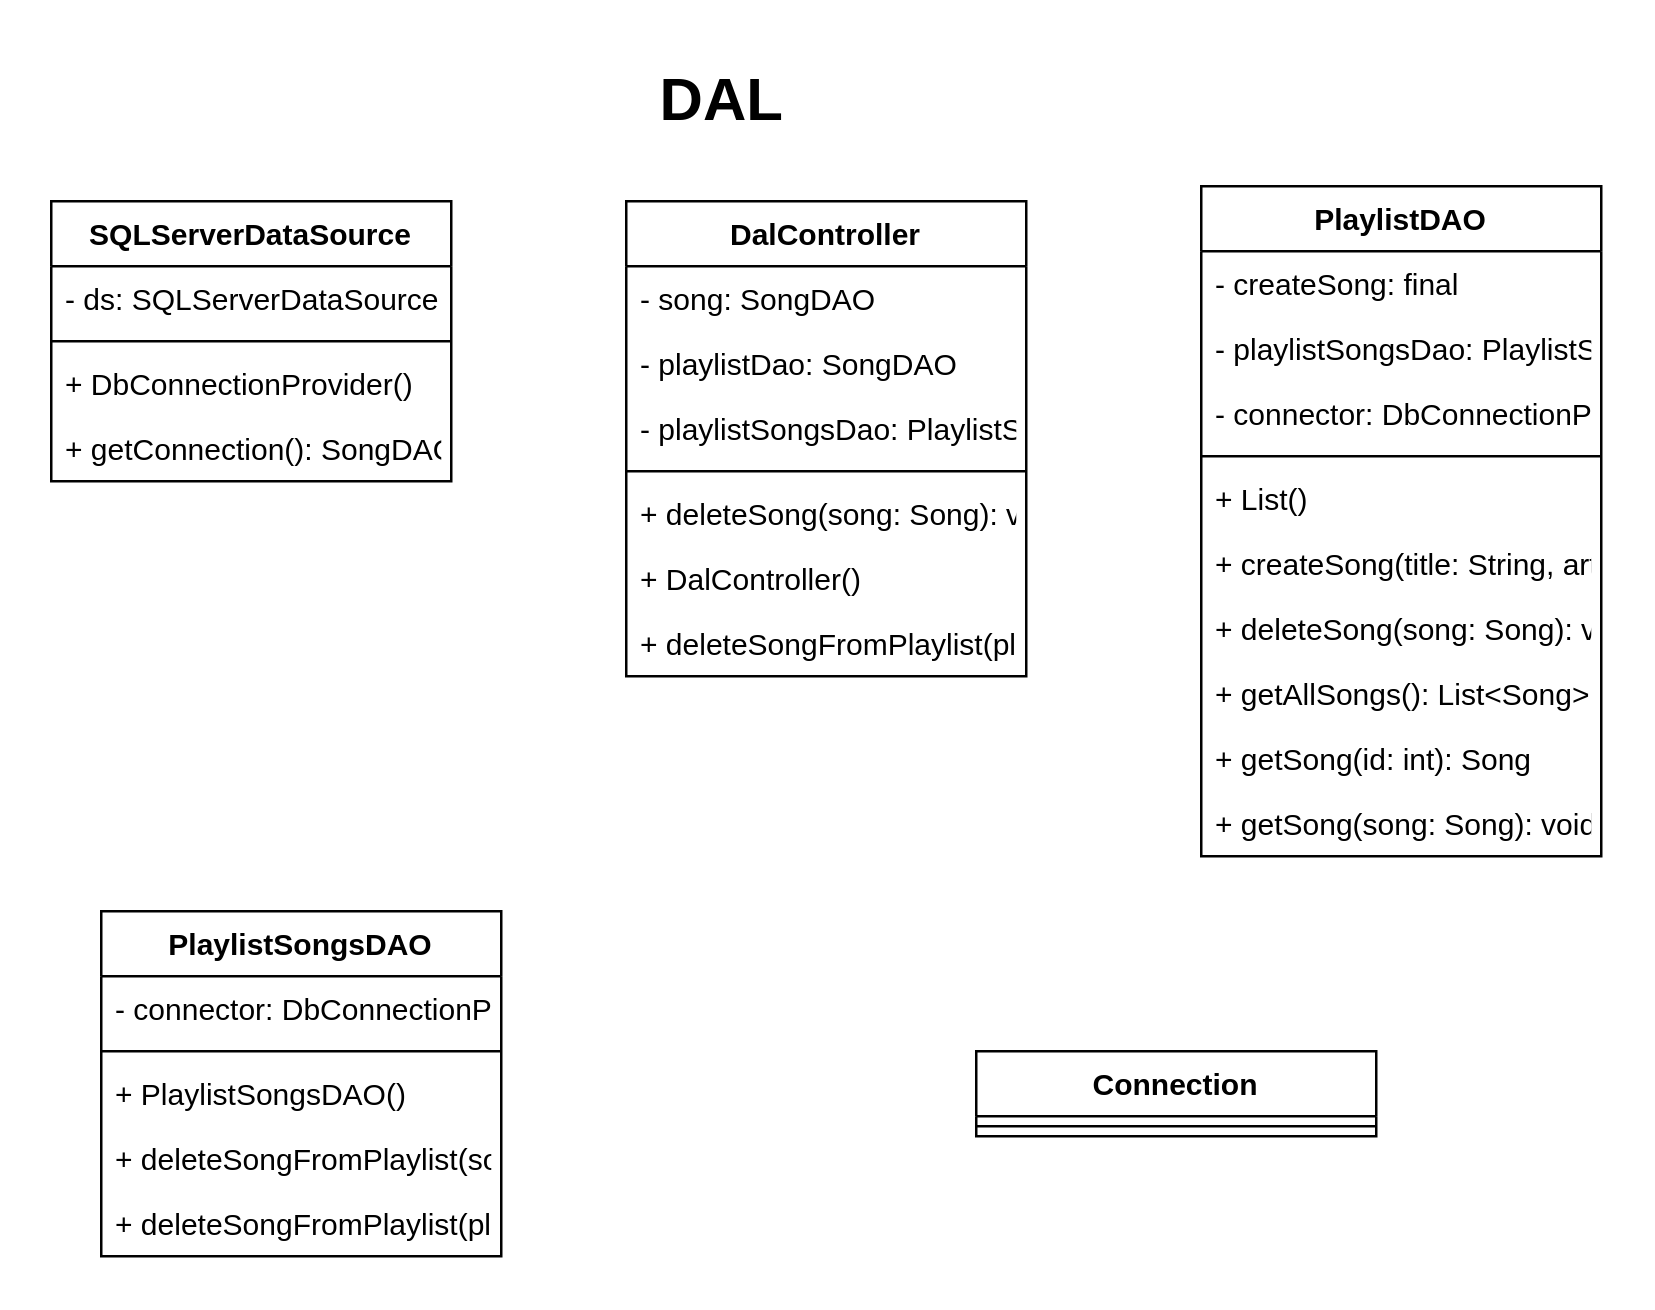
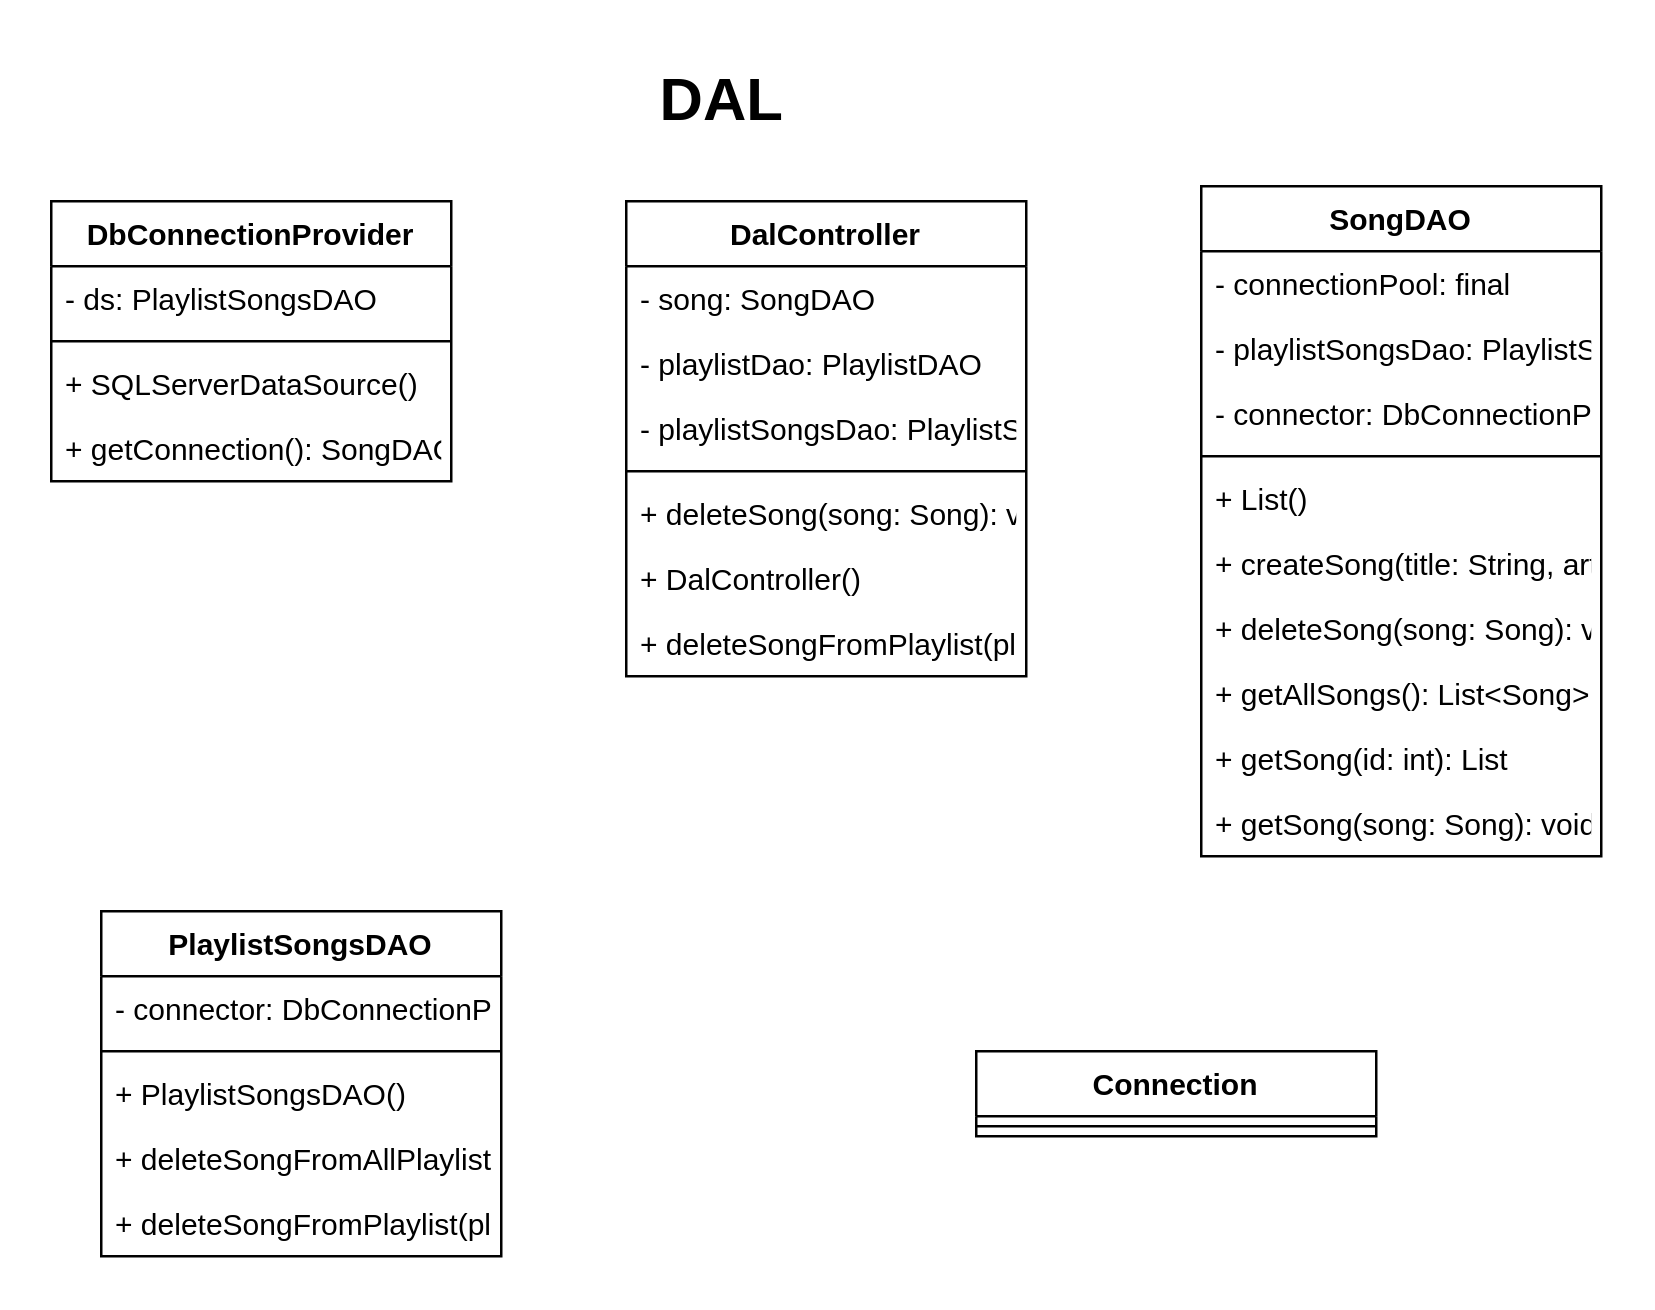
node "PlaylistDAO": label "PlaylistDAO" -> "SongDAO"
node "SQLServerDataSource": label "SQLServerDataSource" -> "DbConnectionProvider"
node "- createSong: final": label "- createSong: final" -> "- connectionPool: final"
node "- ds: SQLServerDataSource": label "- ds: SQLServerDataSource" -> "- ds: PlaylistSongsDAO"
node "- playlistDao: SongDAO": label "- playlistDao: SongDAO" -> "- playlistDao: PlaylistDAO"
node "+ DbConnectionProvider()": label "+ DbConnectionProvider()" -> "+ SQLServerDataSource()"
node "+ getSong(id: int): Song": label "+ getSong(id: int): Song" -> "+ getSong(id: int): List"
node "+ deleteSongFromPlaylist(song: Song): void": label "+ deleteSongFromPlaylist(song: Song): void" -> "+ deleteSongFromAllPlaylist(song: Song): void"
